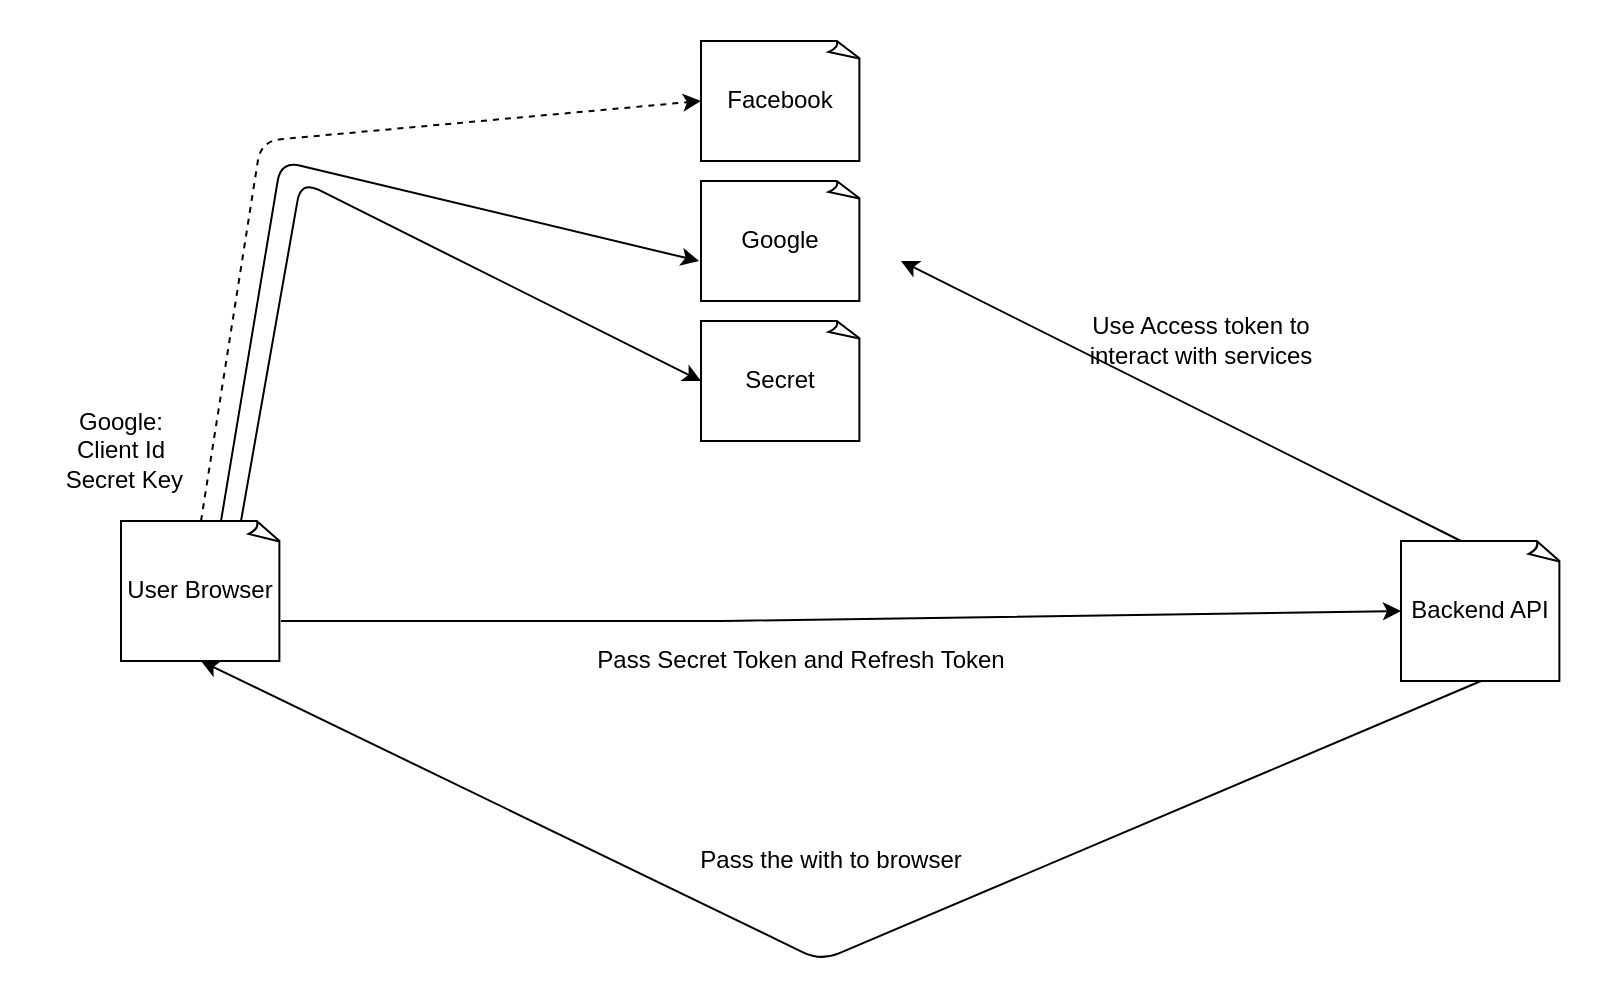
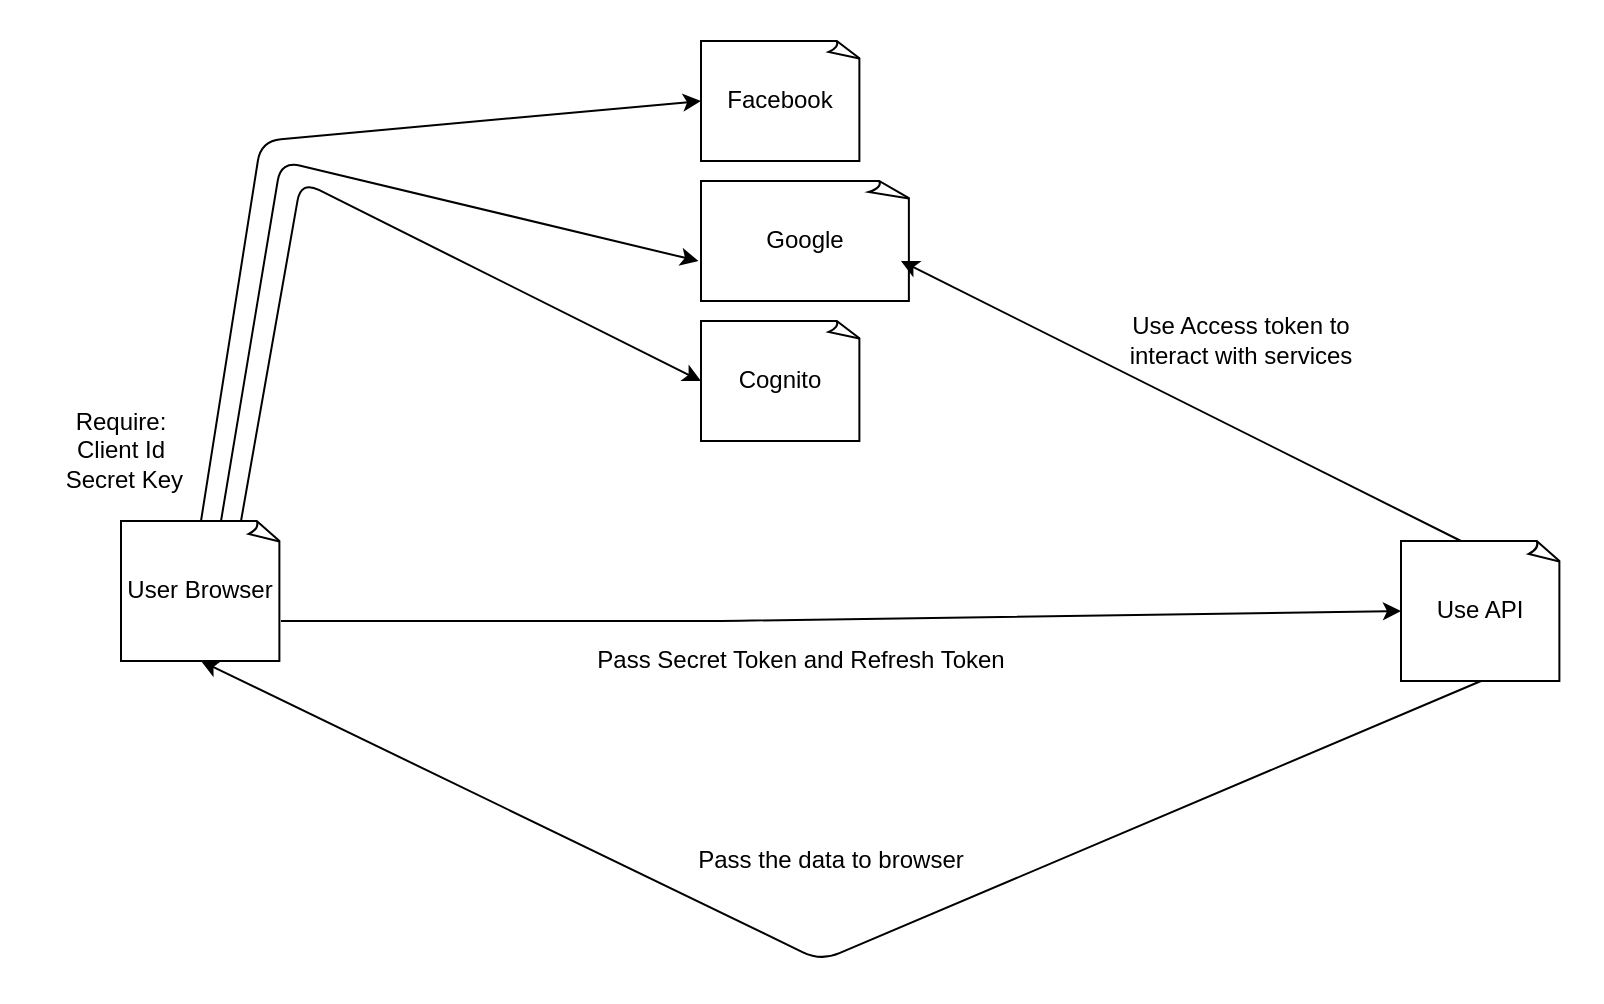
edge "User Browser" -> "Facebook": style dashed -> solid
node "Google": size 160x120 -> 210x120
node "Use Access token to interact with services": moved (1201, 341) -> (1241, 341)
node "Secret": label "Secret" -> "Cognito"
node "Google: Client Id Secret Key": label "Google: Client Id Secret Key" -> "Require: Client Id Secret Key"
node "Backend API": label "Backend API" -> "Use API"
node "Pass the with to browser": label "Pass the with to browser" -> "Pass the data to browser"
